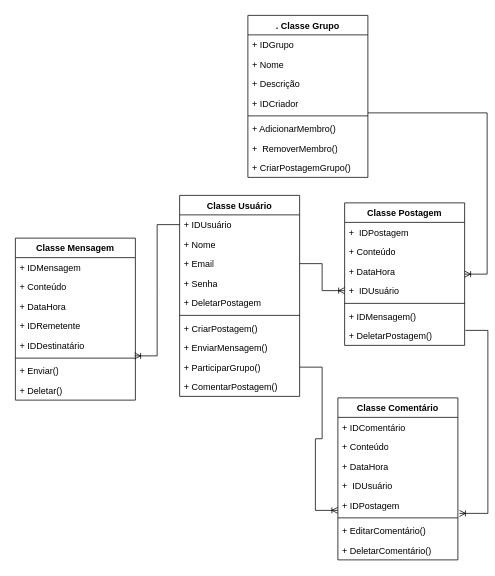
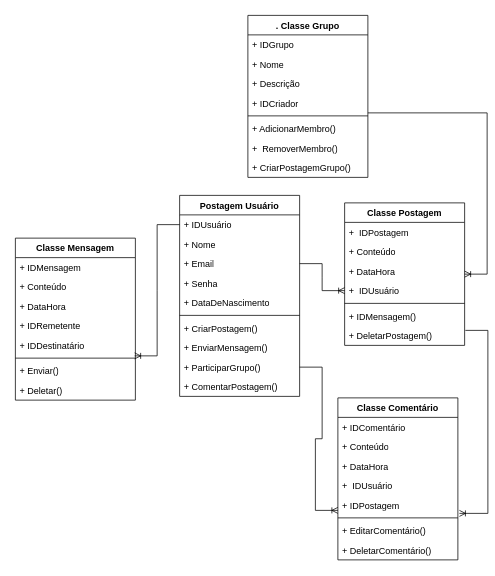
node "Classe Usuário": label "Classe Usuário" -> "Postagem Usuário"
node "+ DeletarPostagem": label "+ DeletarPostagem" -> "+ DataDeNascimento"
